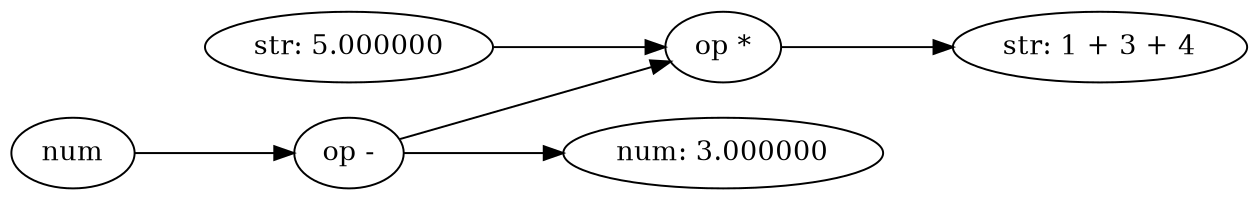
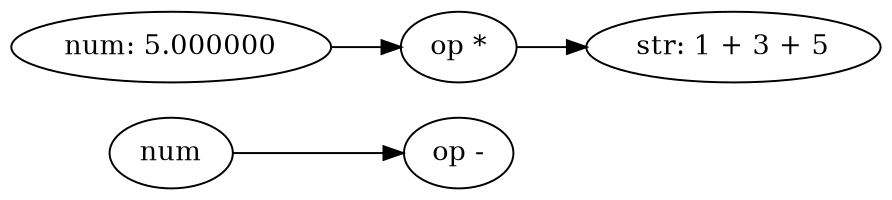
node "str: 5.000000": label "str: 5.000000" -> "num: 5.000000"
node "str: 1 + 3 + 4": label "str: 1 + 3 + 4" -> "str: 1 + 3 + 5"
edge "op -" -> "op *": removed
node "num: 3.000000": removed
